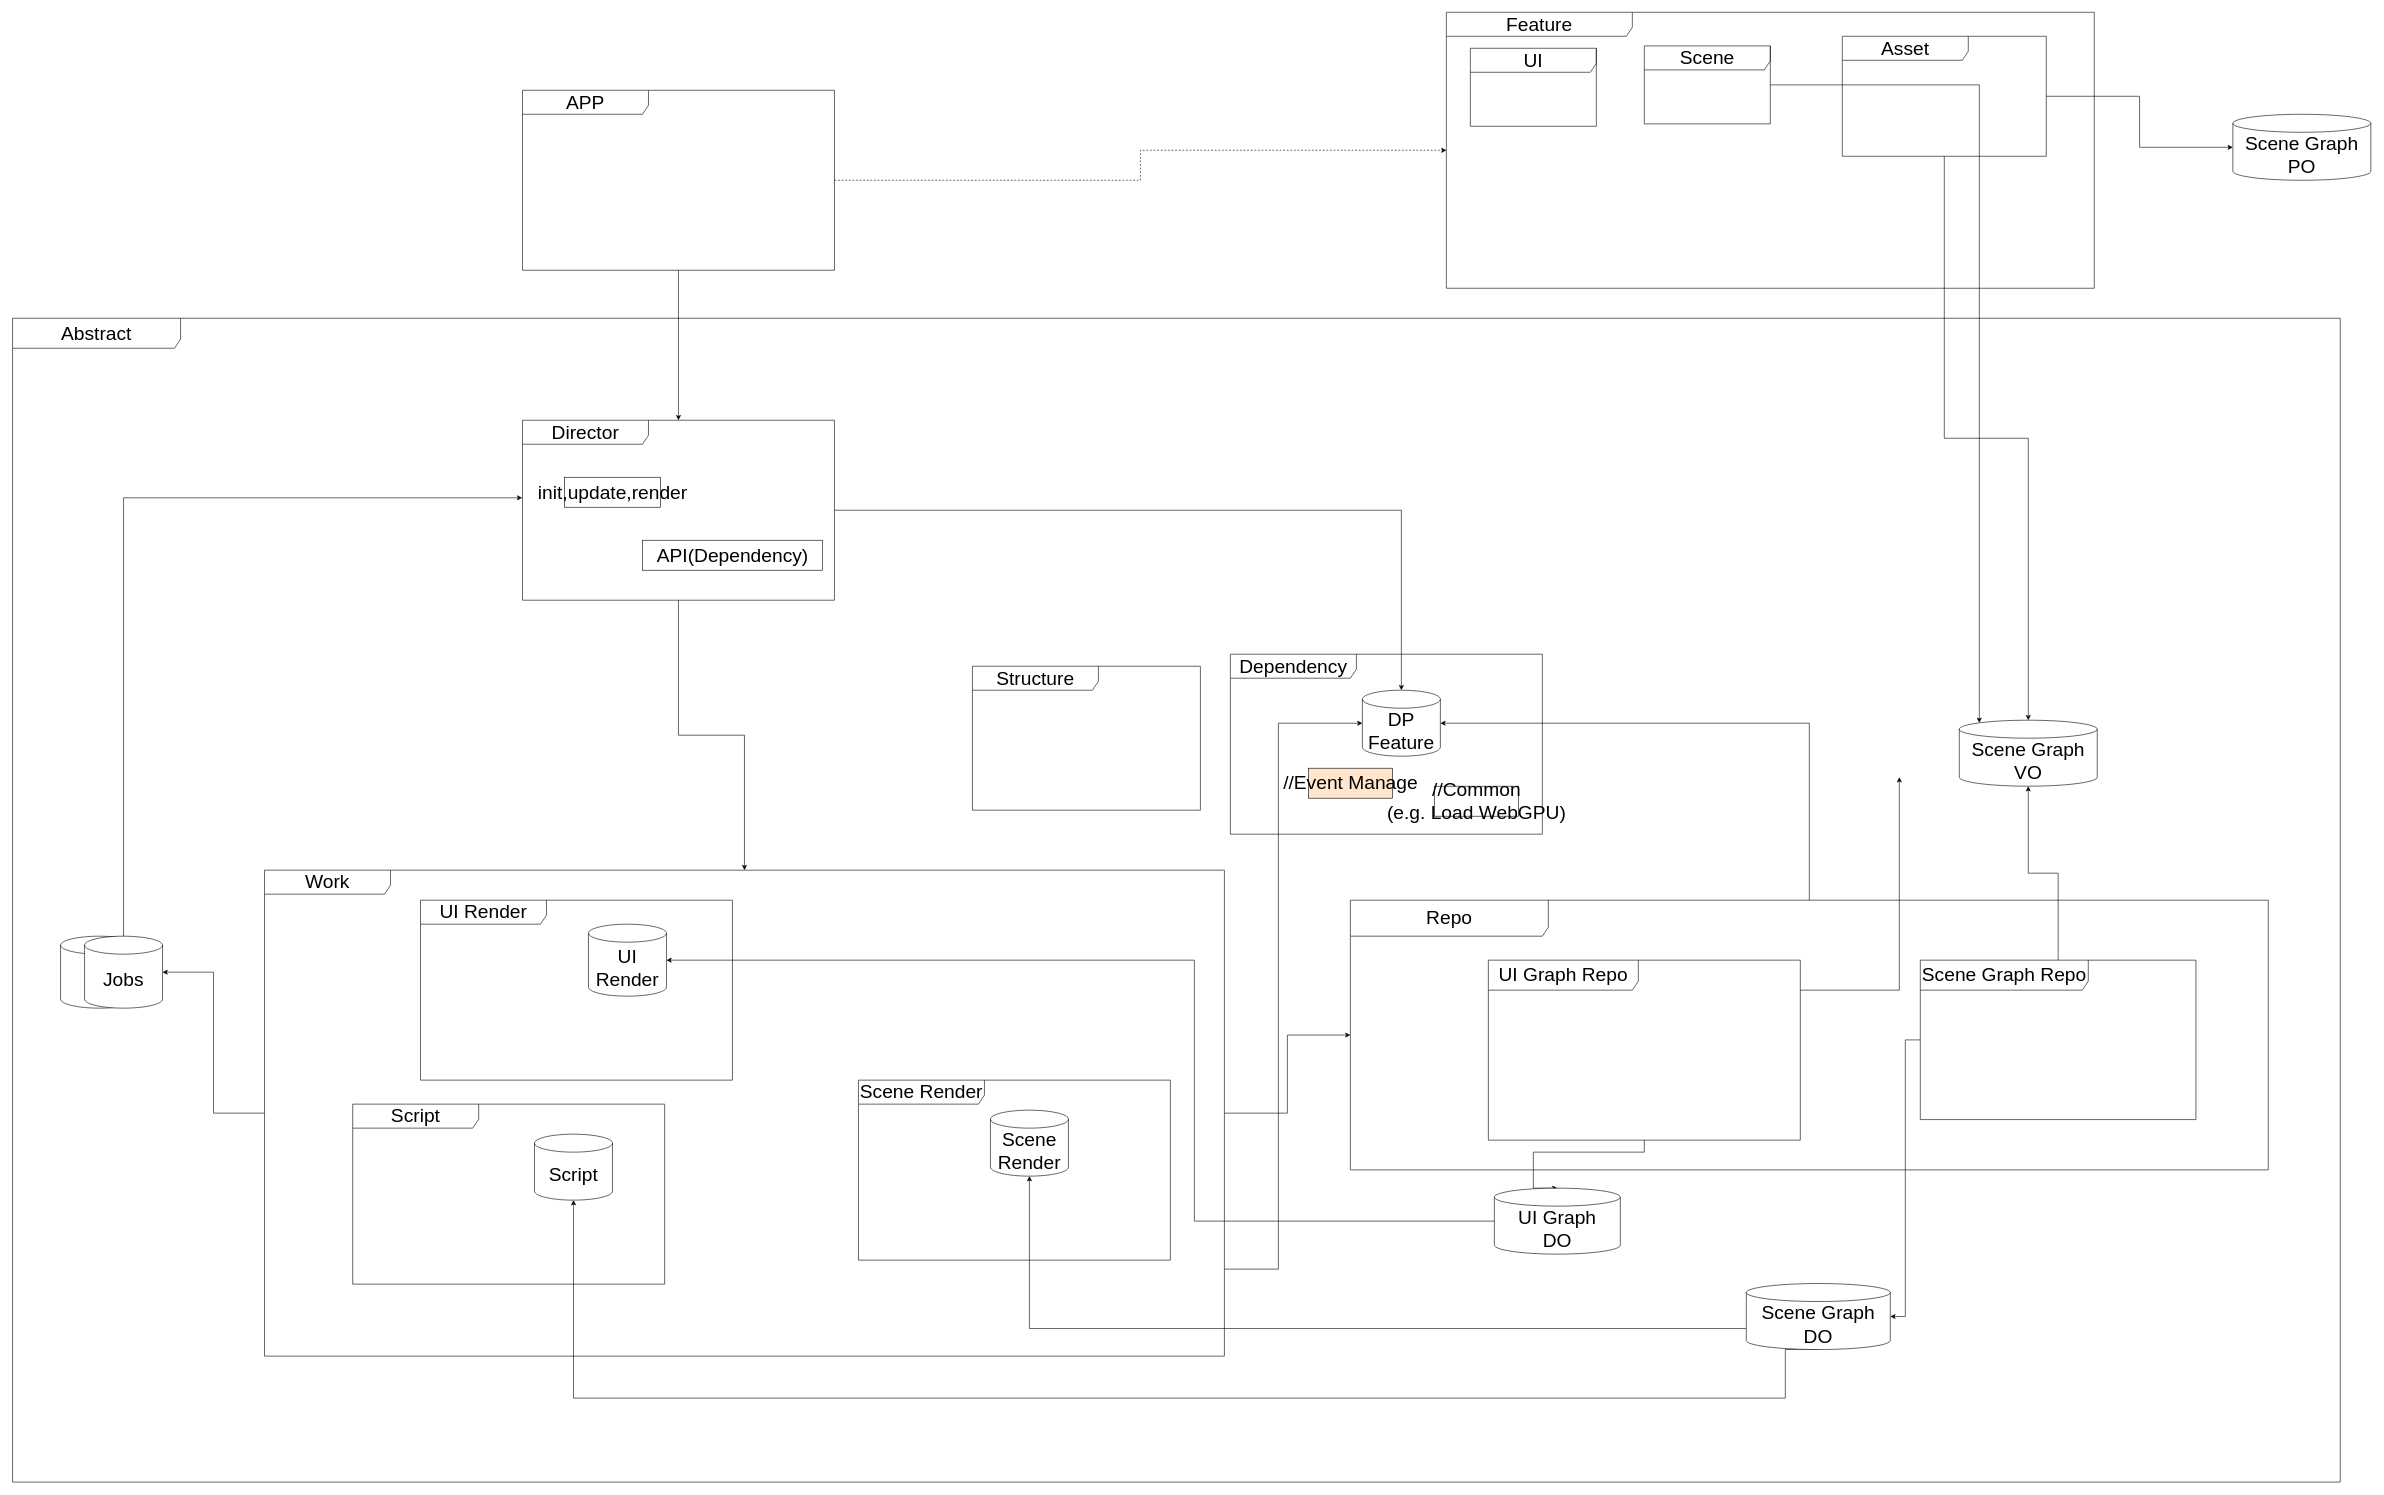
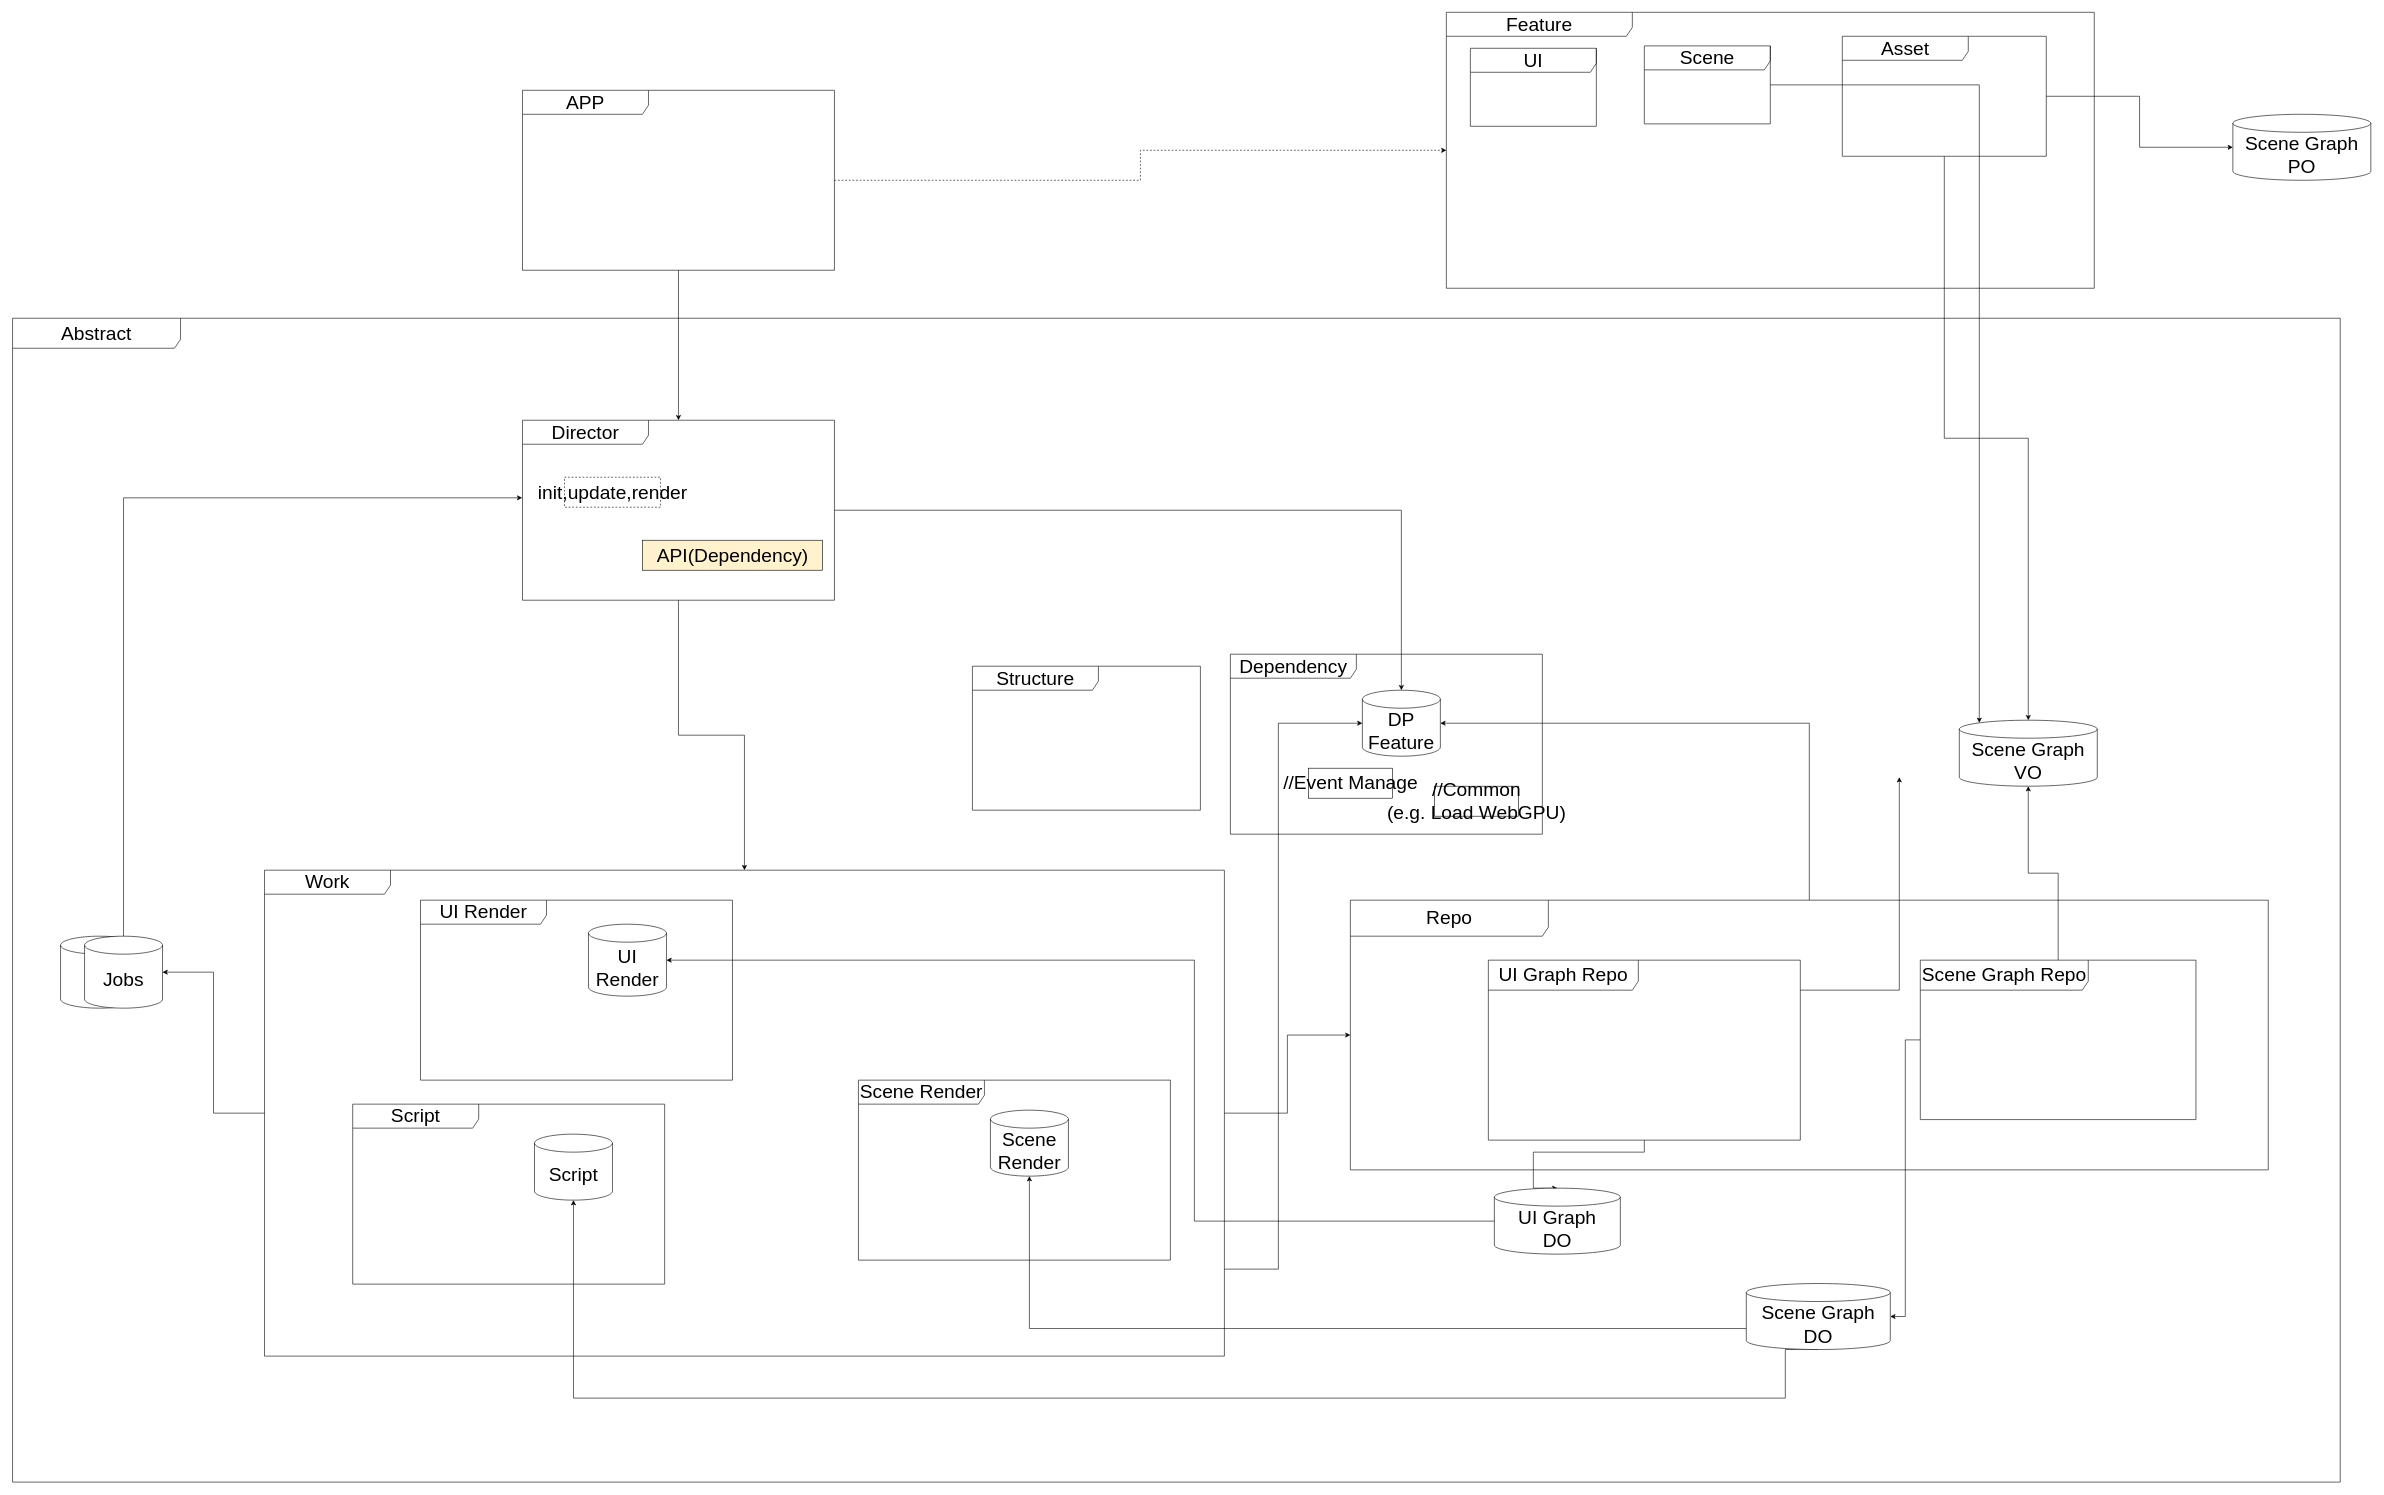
node "init,update,render": style solid -> dashed
node "API(Dependency)": fillcolor #ffffff -> #fff2cc
node "//Event Manage": fillcolor #ffe6cc -> #ffffff
